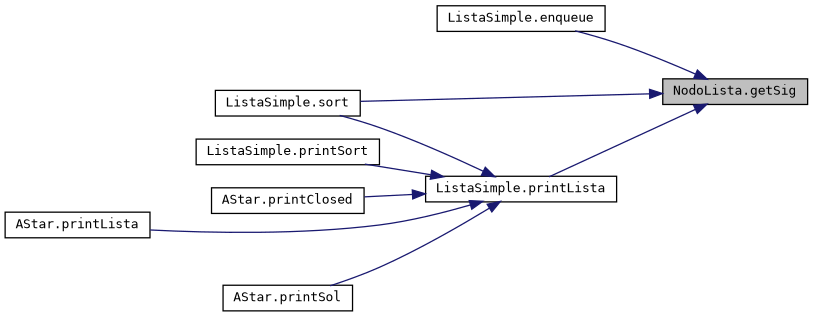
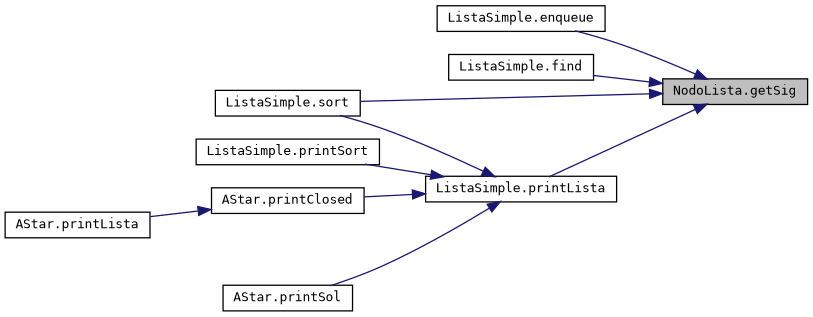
node "ListaSimple.find": added
edge "AStar.printLista" -> "ListaSimple.printLista": now "AStar.printLista" -> "AStar.printClosed"
